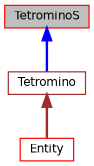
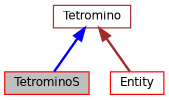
edge "Tetromino" -> "TetrominoS": reversed
